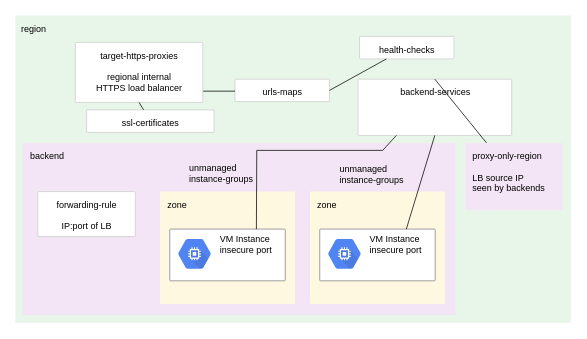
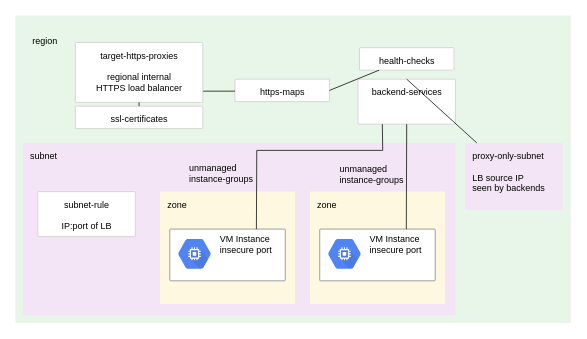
node "region": moved (39, 30) -> (50, 41)
node "health-checks": moved (407, 48) -> (407, 59)
node "urls-maps": label "urls-maps" -> "https-maps"
node "backend-services": size 154x56 -> 98x45
node "ssl-certificates": moved (150, 121) -> (139, 117)
node "backend": label "backend" -> "subnet"
node "proxy-only-region LB source IP seen by backends": label "proxy-only-region LB source IP seen by backends" -> "proxy-only-subnet LB source IP seen by backends"
node "forwarding-rule IP:port of LB": label "forwarding-rule IP:port of LB" -> "subnet-rule IP:port of LB"
